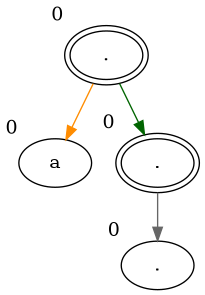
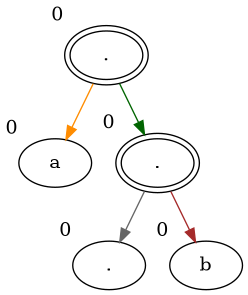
node "b 0": added
